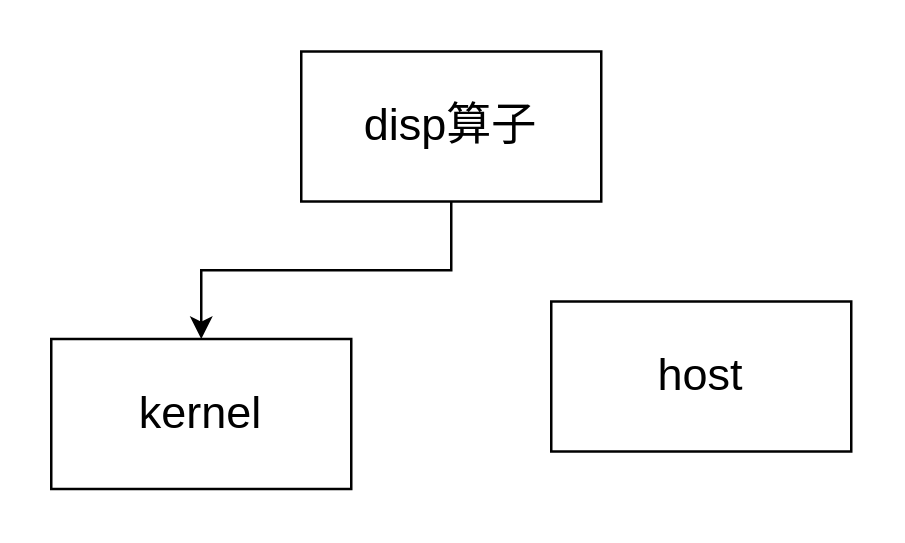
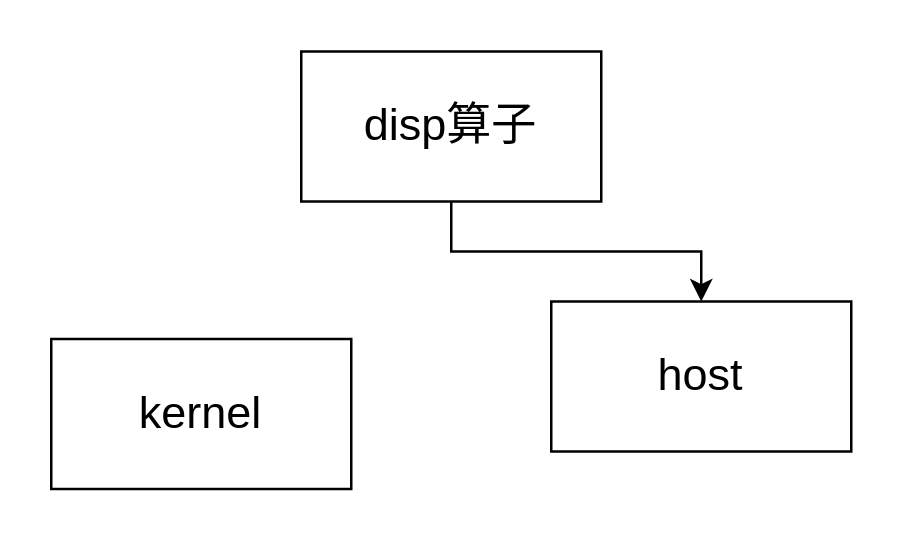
edge "disp算子" -> "host": added
edge "disp算子" -> "kernel": removed
